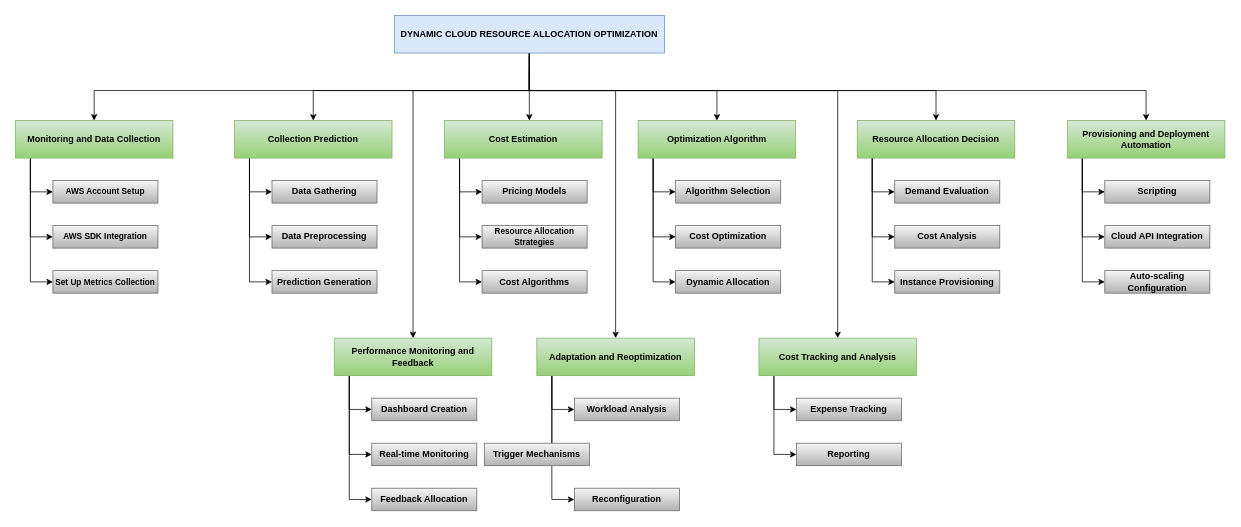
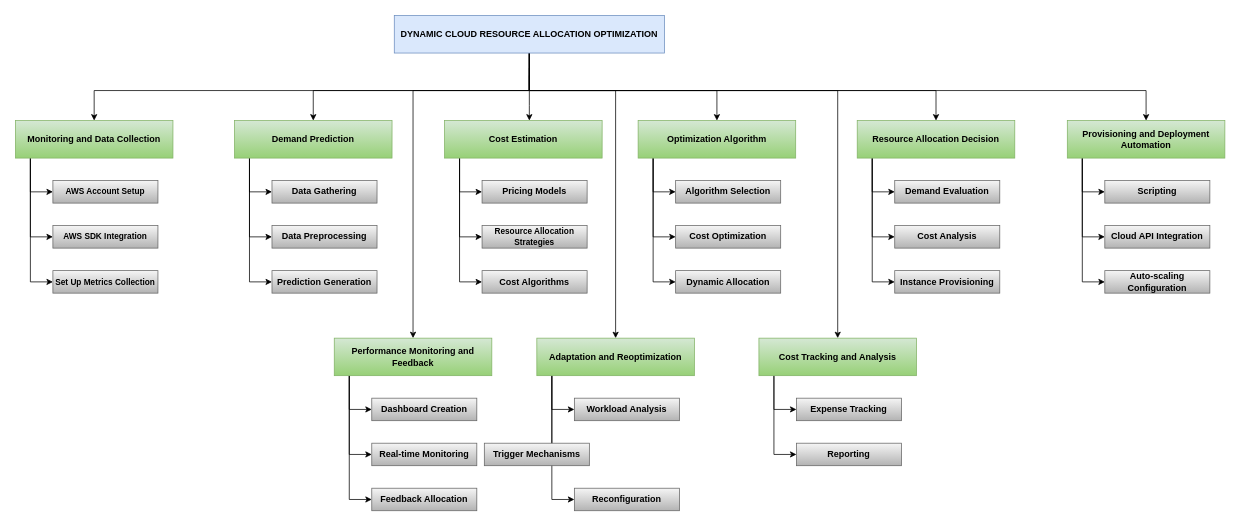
node "Collection Prediction": label "Collection Prediction" -> "Demand Prediction"
